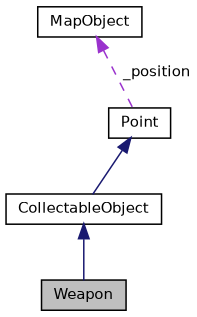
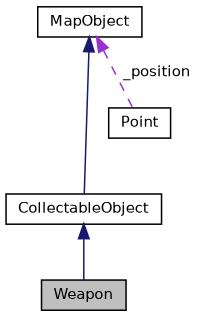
edge "CollectableObject" -> "Point": now "CollectableObject" -> "MapObject"
